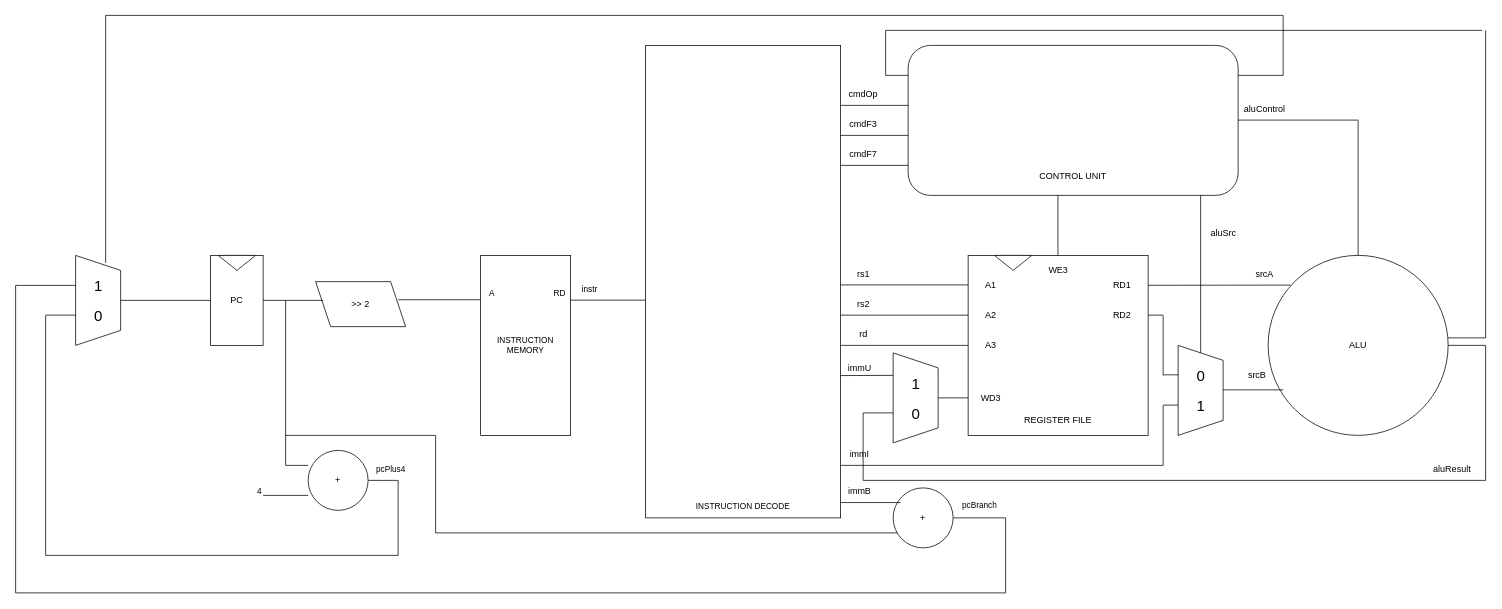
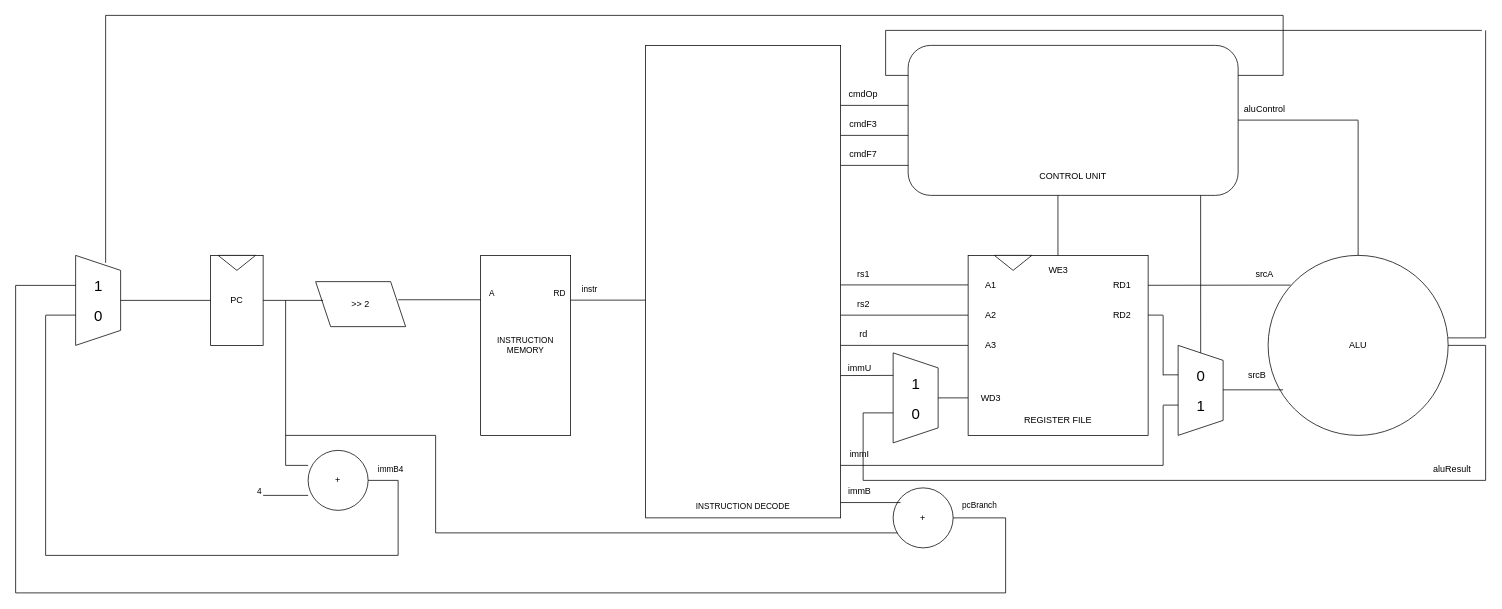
node "aluSrc": removed
node "pcPlus4": label "pcPlus4" -> "immB4"
